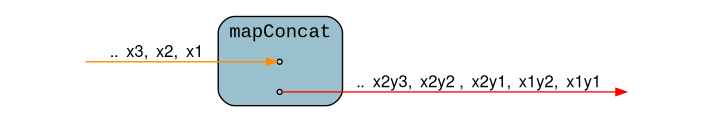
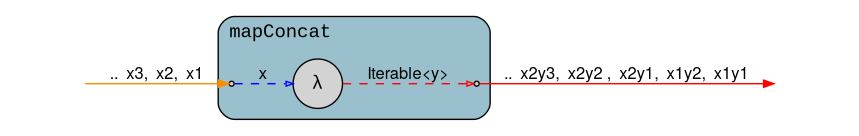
node "λ": added
